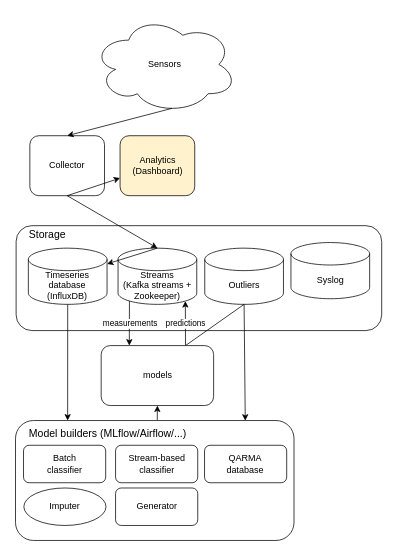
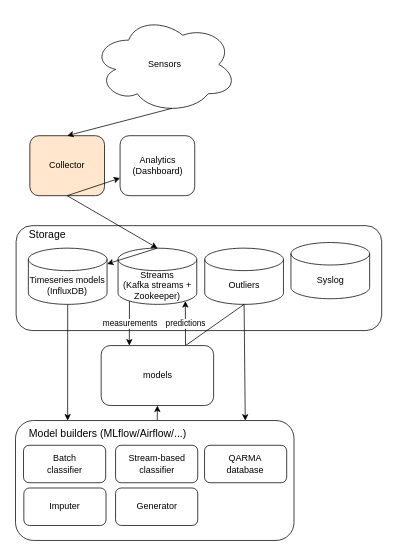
node "Collector": fillcolor #ffffff -> #ffe6cc
node "Analytics (Dashboard)": fillcolor #fff2cc -> #ffffff
node "Timeseries database (InfluxDB)": label "Timeseries database (InfluxDB)" -> "Timeseries models (InfluxDB)"
node "Imputer": shape ellipse -> rounded rectangle
